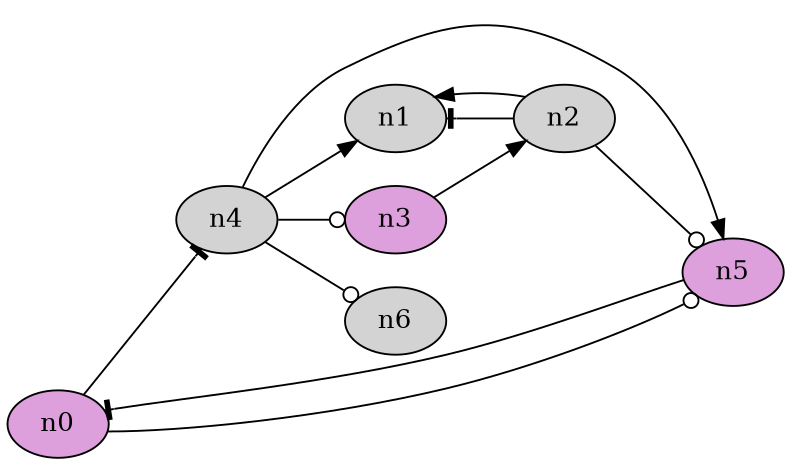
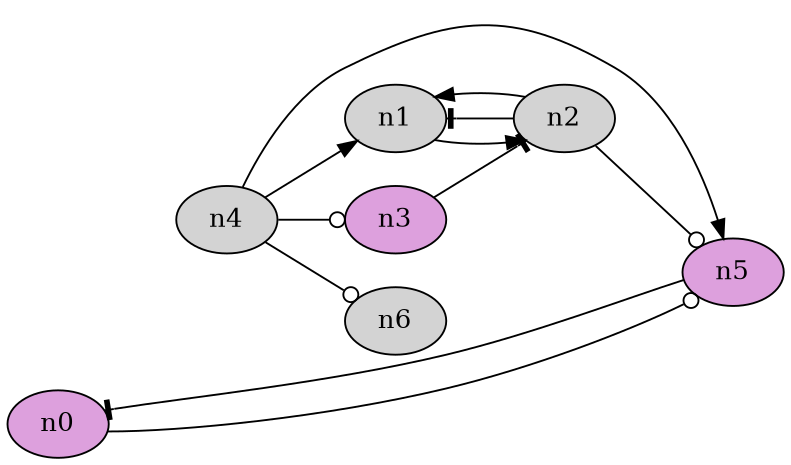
edge "n1" -> "n2": added
edge "n3" -> "n2": arrowhead normal -> tee
edge "n0" -> "n4": removed
